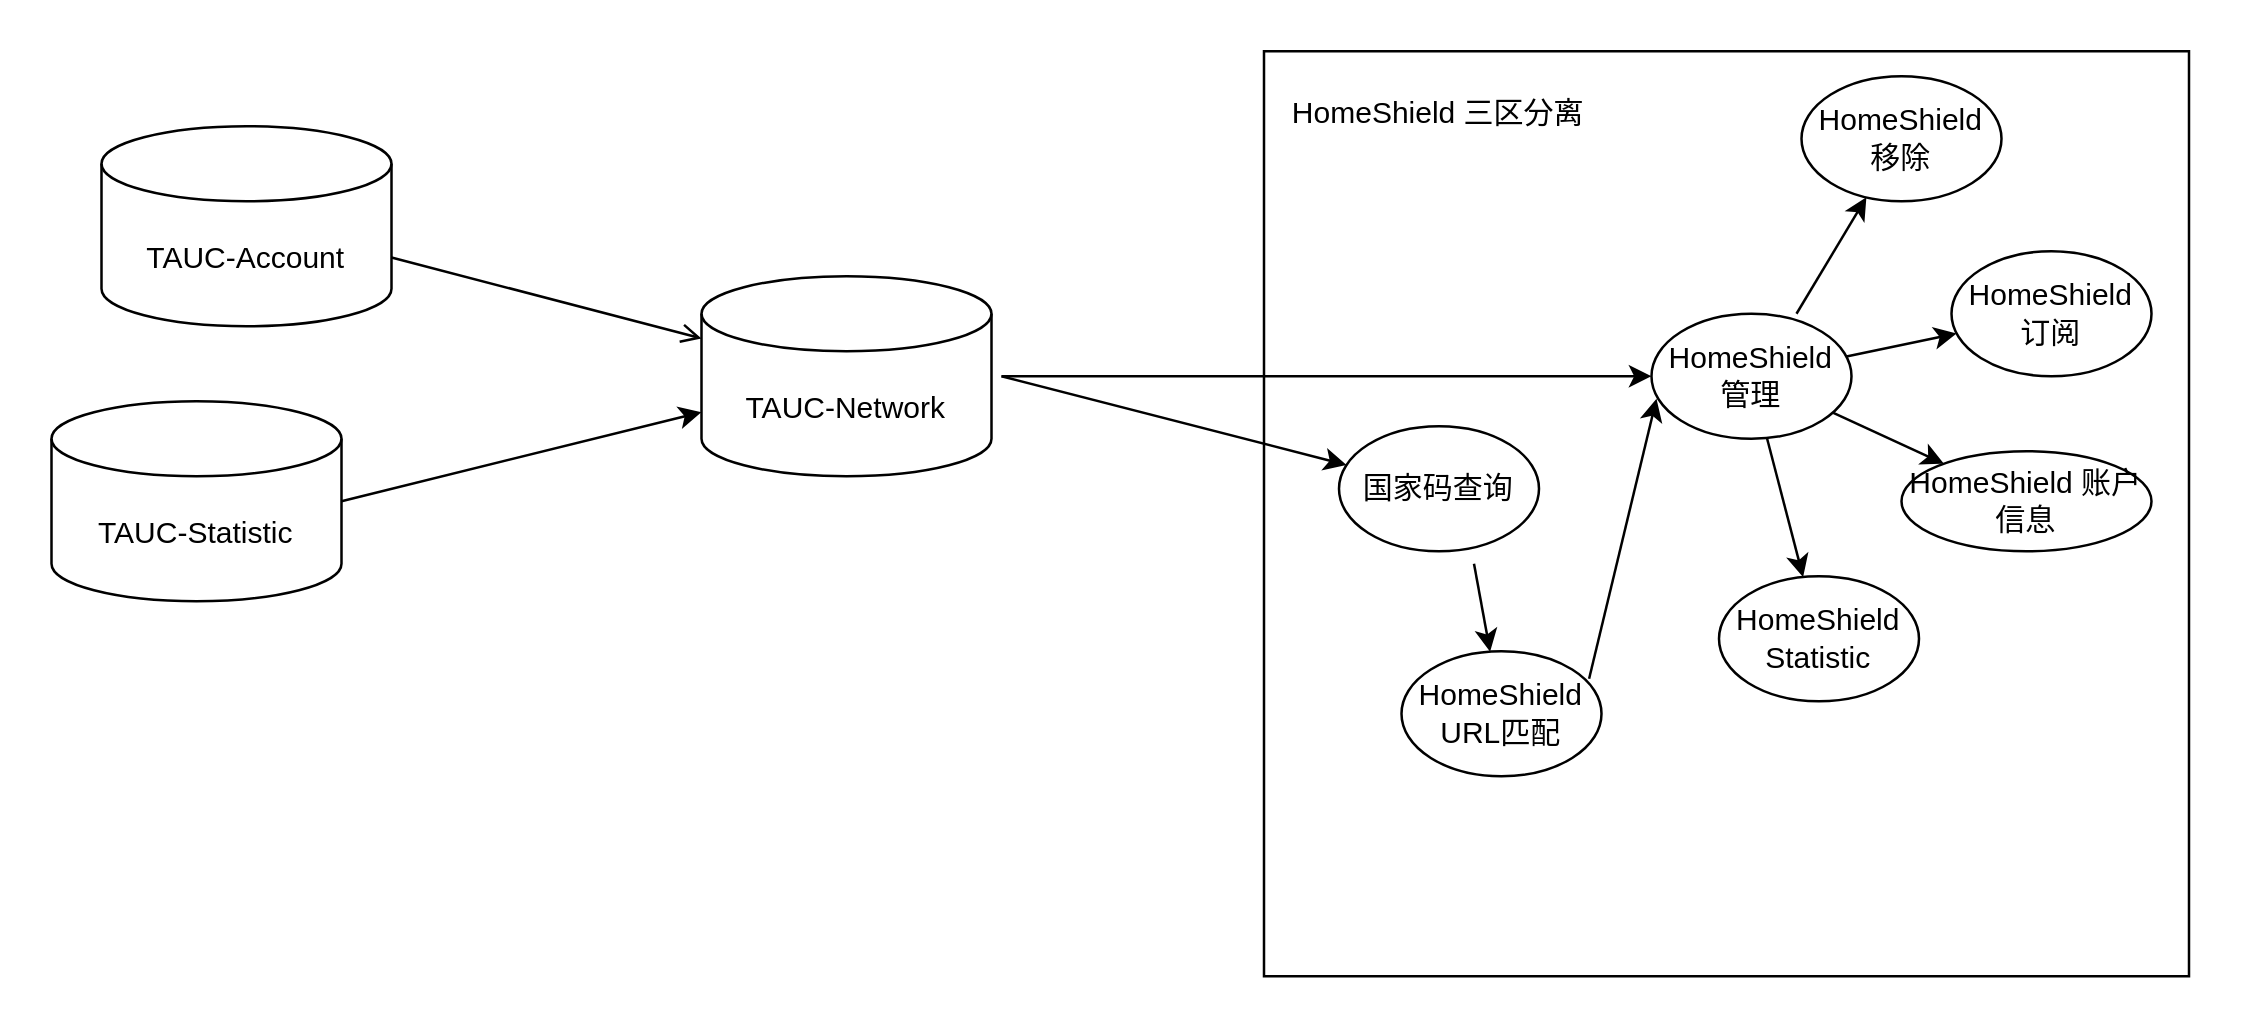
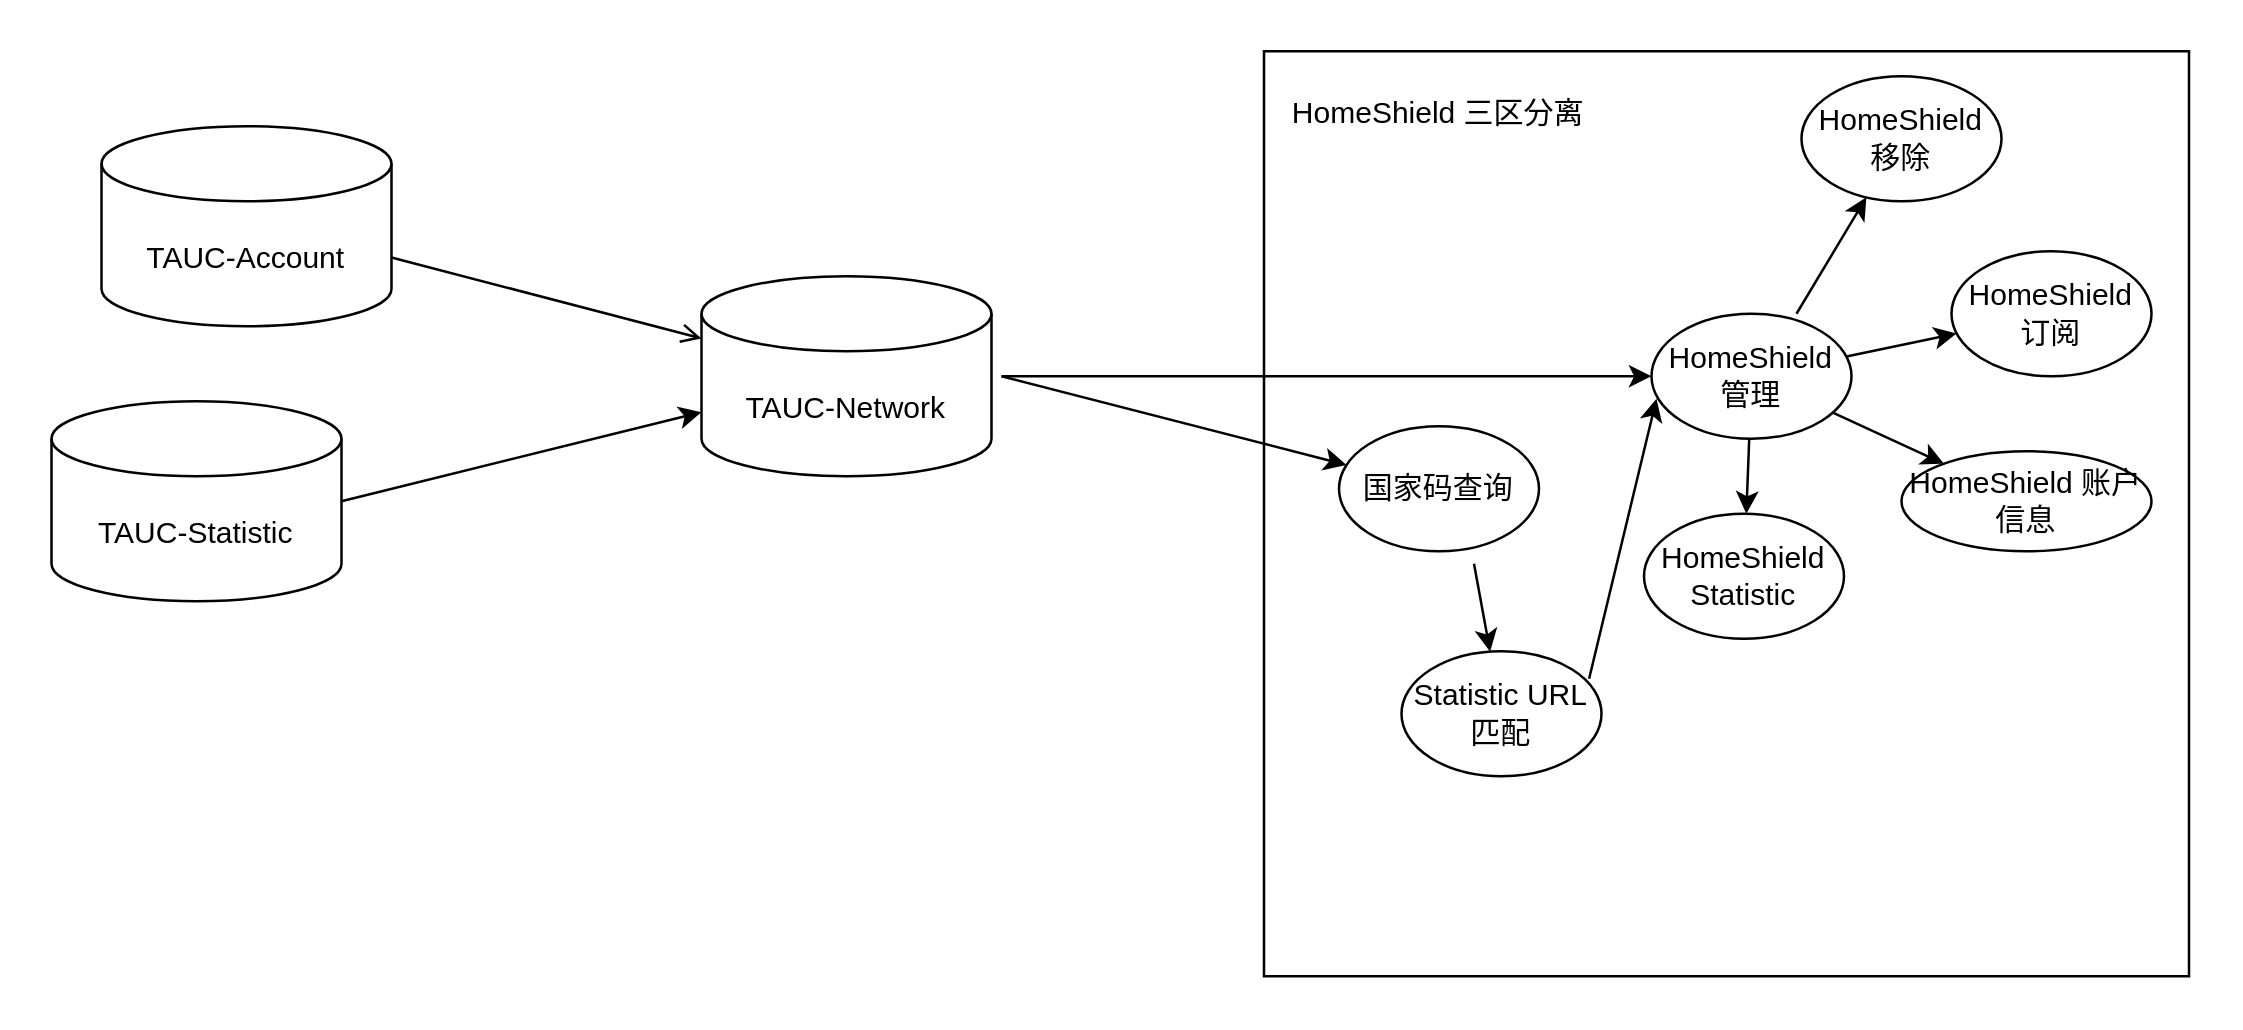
node "HomeShield Statistic": moved (1819, 639) -> (1744, 576)
node "HomeShield URL匹配": label "HomeShield URL匹配" -> "Statistic URL匹配"
